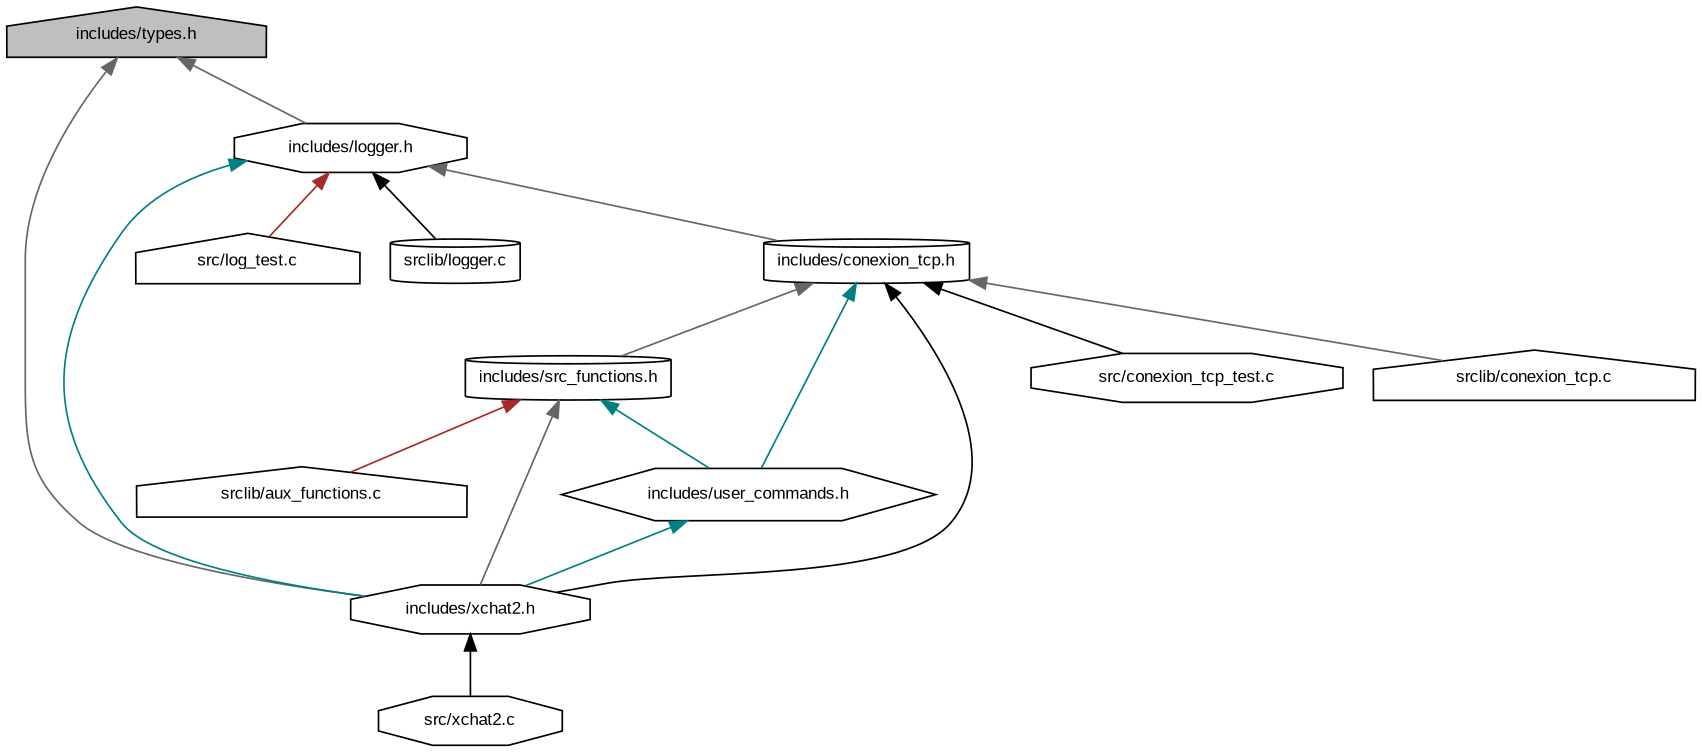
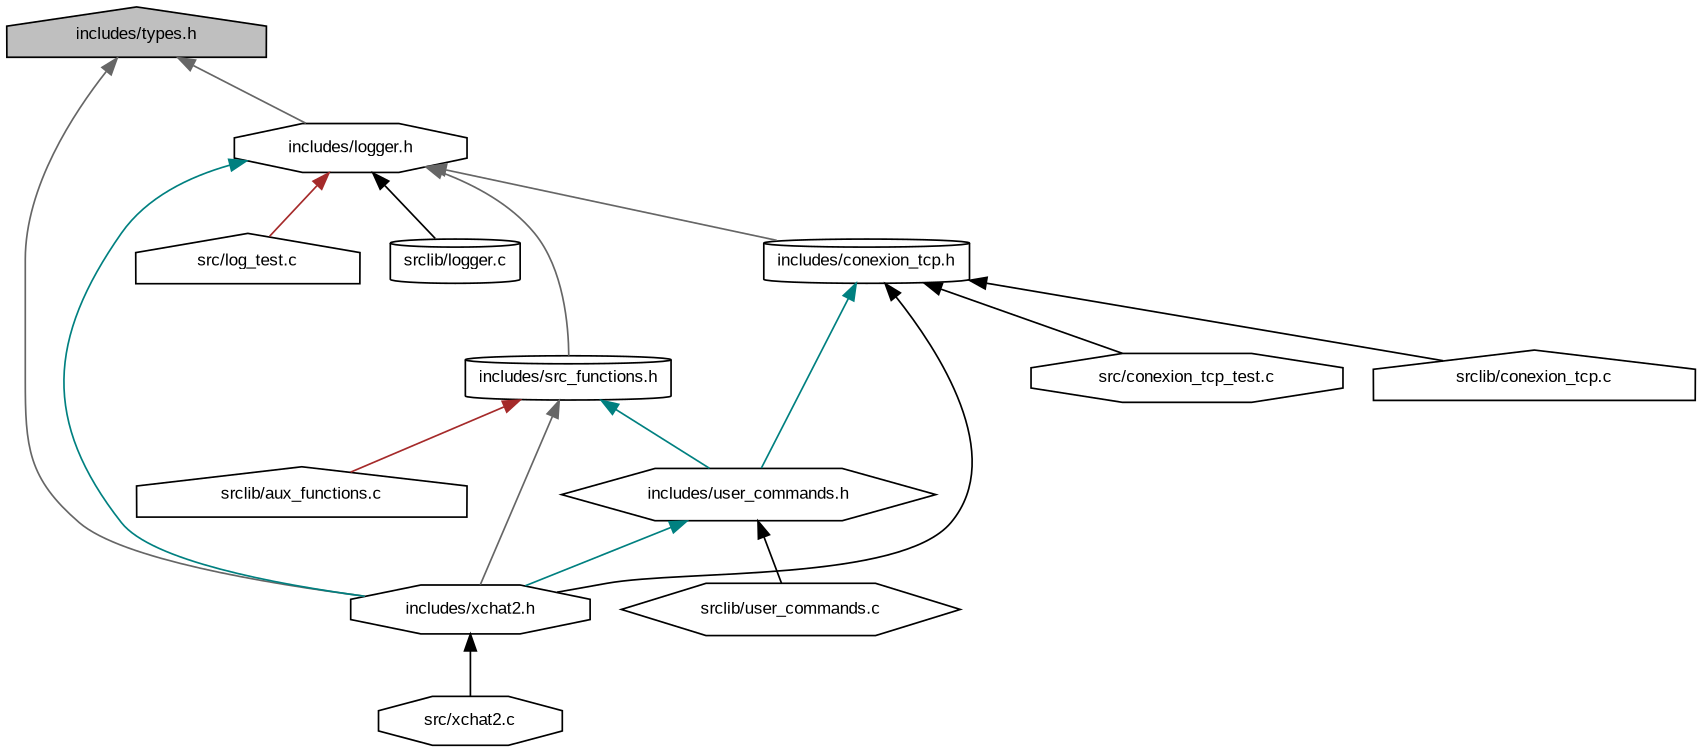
edge "srclib/conexion_tcp.c" -> "includes/conexion_tcp.h": color gray40 -> black
edge "includes/src_functions.h" -> "includes/conexion_tcp.h": now "includes/src_functions.h" -> "includes/logger.h"
node "srclib/user_commands.c": added
